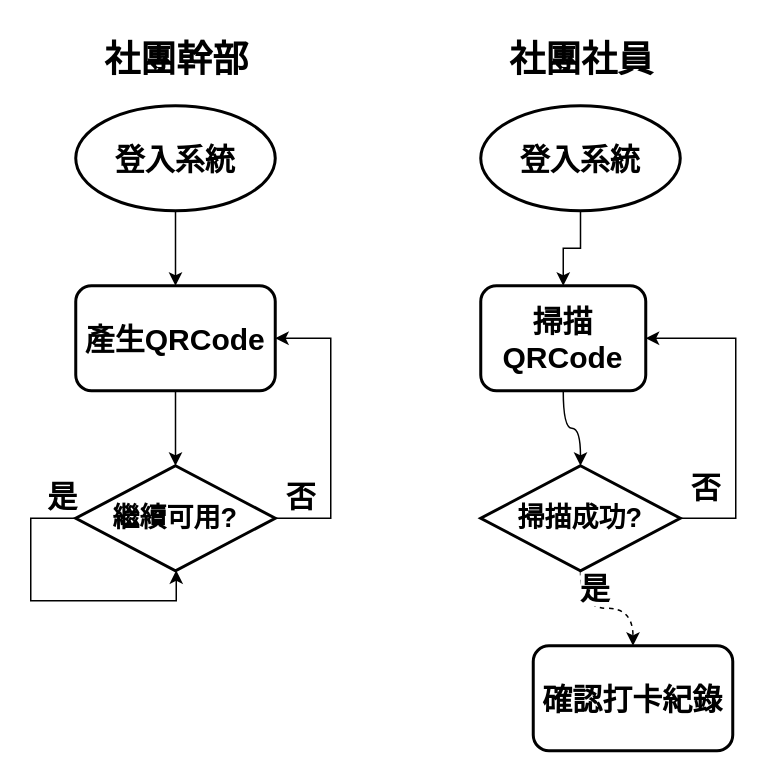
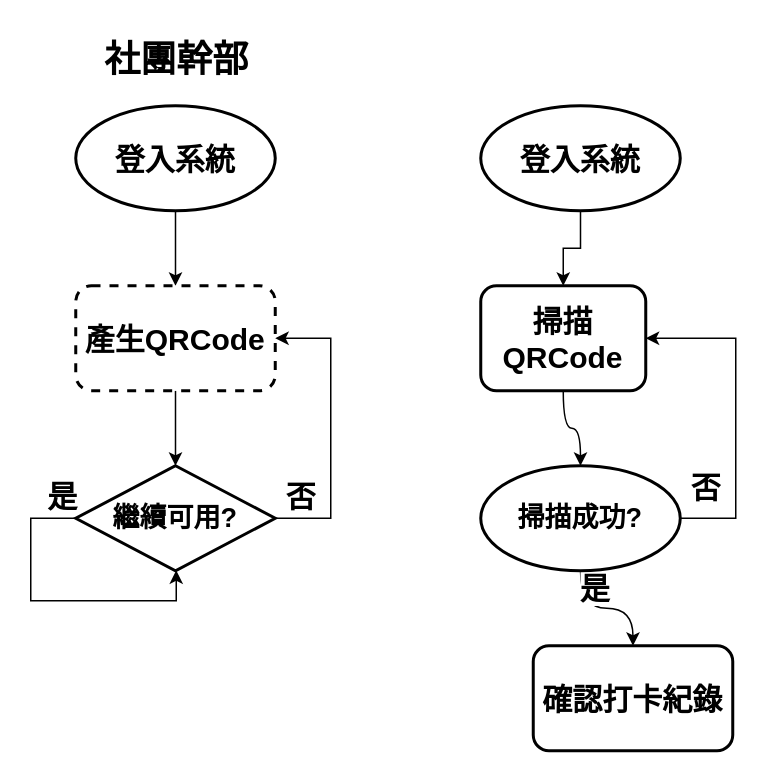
node "社團社員": removed
node "產生QRCode": style solid -> dashed
node "掃描成功?": shape diamond -> ellipse
edge "掃描成功?" -> "確認打卡紀錄": style dashed -> solid
